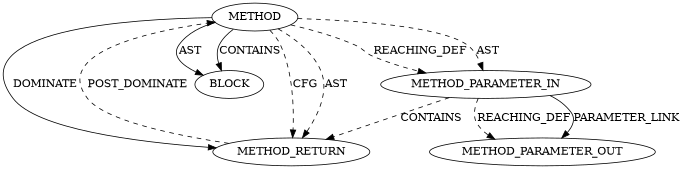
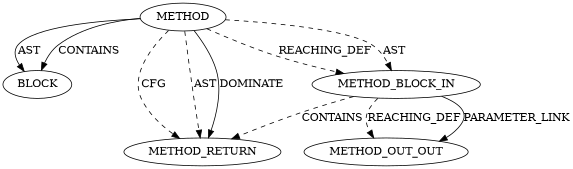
node "METHOD_PARAMETER_IN": label "METHOD_PARAMETER_IN" -> "METHOD_BLOCK_IN"
edge "METHOD_RETURN" -> "METHOD": removed, label "POST_DOMINATE"
node "METHOD_PARAMETER_OUT": label "METHOD_PARAMETER_OUT" -> "METHOD_OUT_OUT"
